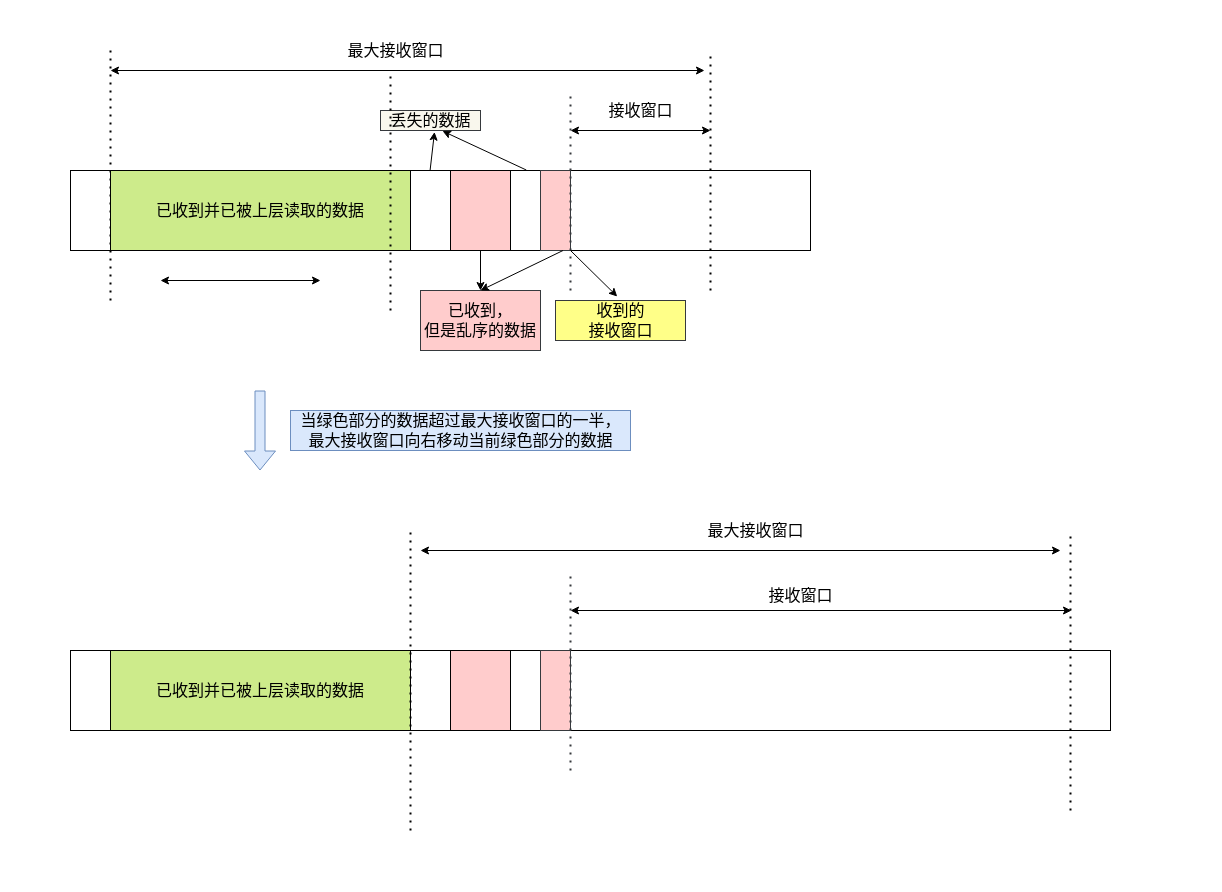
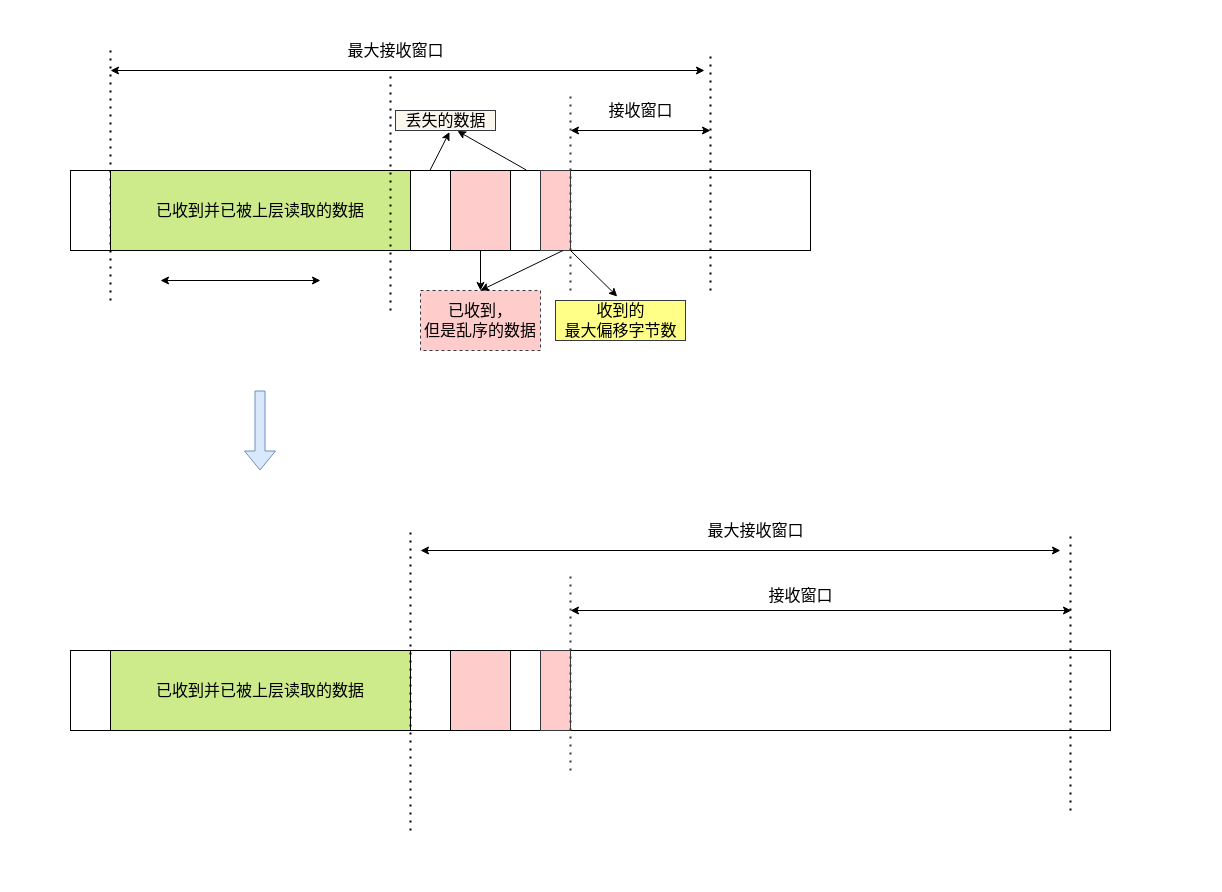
node "丢失的数据": moved (431, 121) -> (446, 121)
node "已收到， 但是乱序的数据": style solid -> dashed
node "收到的 接收窗口": label "收到的 接收窗口" -> "收到的 最大偏移字节数"
node "当绿色部分的数据超过最大接收窗口的一半，最大接收窗口向右移动当前绿色部分的数据": removed
